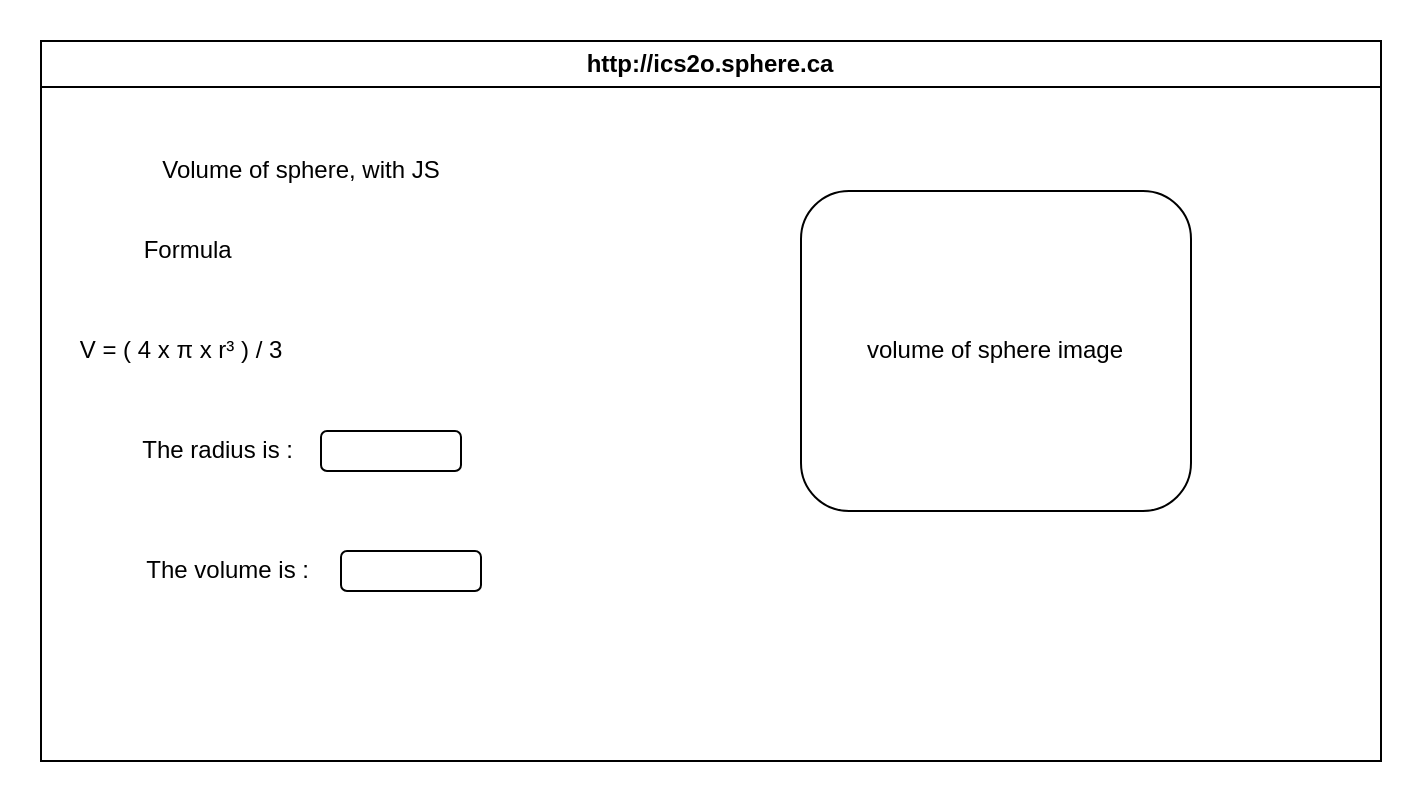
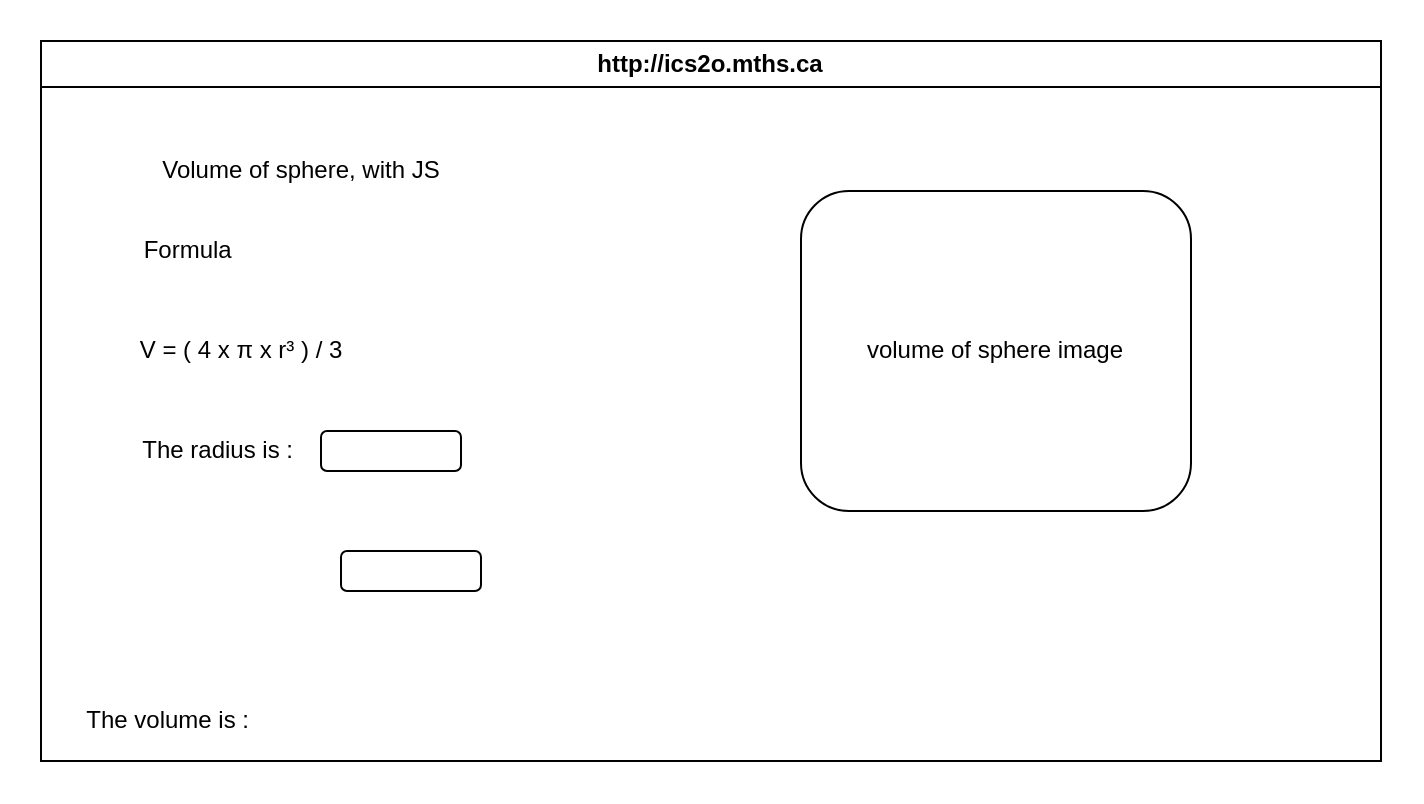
node "http://ics2o.sphere.ca": label "http://ics2o.sphere.ca" -> "http://ics2o.mths.ca"
node "V = ( 4 x π x r³ ) / 3": moved (181, 351) -> (241, 351)
node "The volume is :": moved (231, 571) -> (171, 721)
